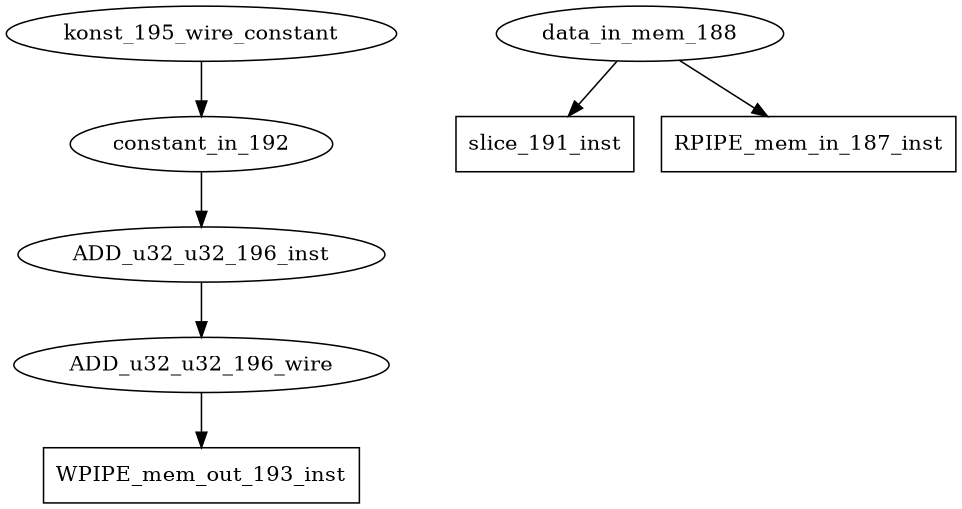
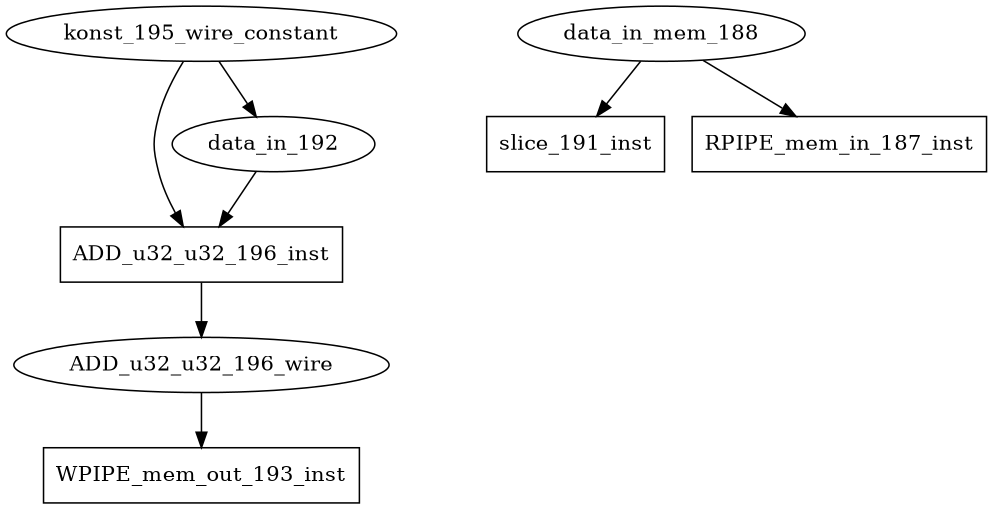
edge "konst_195_wire_constant" -> "ADD_u32_u32_196_inst": added
node "constant_in_192": label "constant_in_192" -> "data_in_192"
node "ADD_u32_u32_196_inst": shape ellipse -> box
